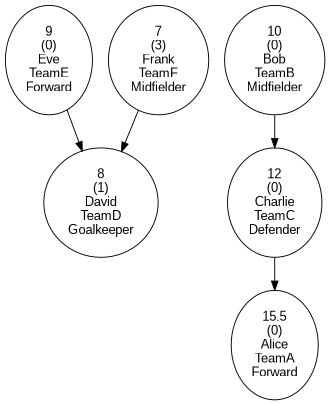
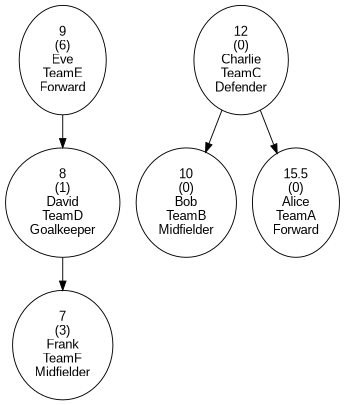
node "9 (0) Eve TeamE Forward": label "9 (0) Eve TeamE Forward" -> "9 (6) Eve TeamE Forward"
edge "7 (3) Frank TeamF Midfielder" -> "8 (1) David TeamD Goalkeeper": reversed
edge "10 (0) Bob TeamB Midfielder" -> "12 (0) Charlie TeamC Defender": reversed
